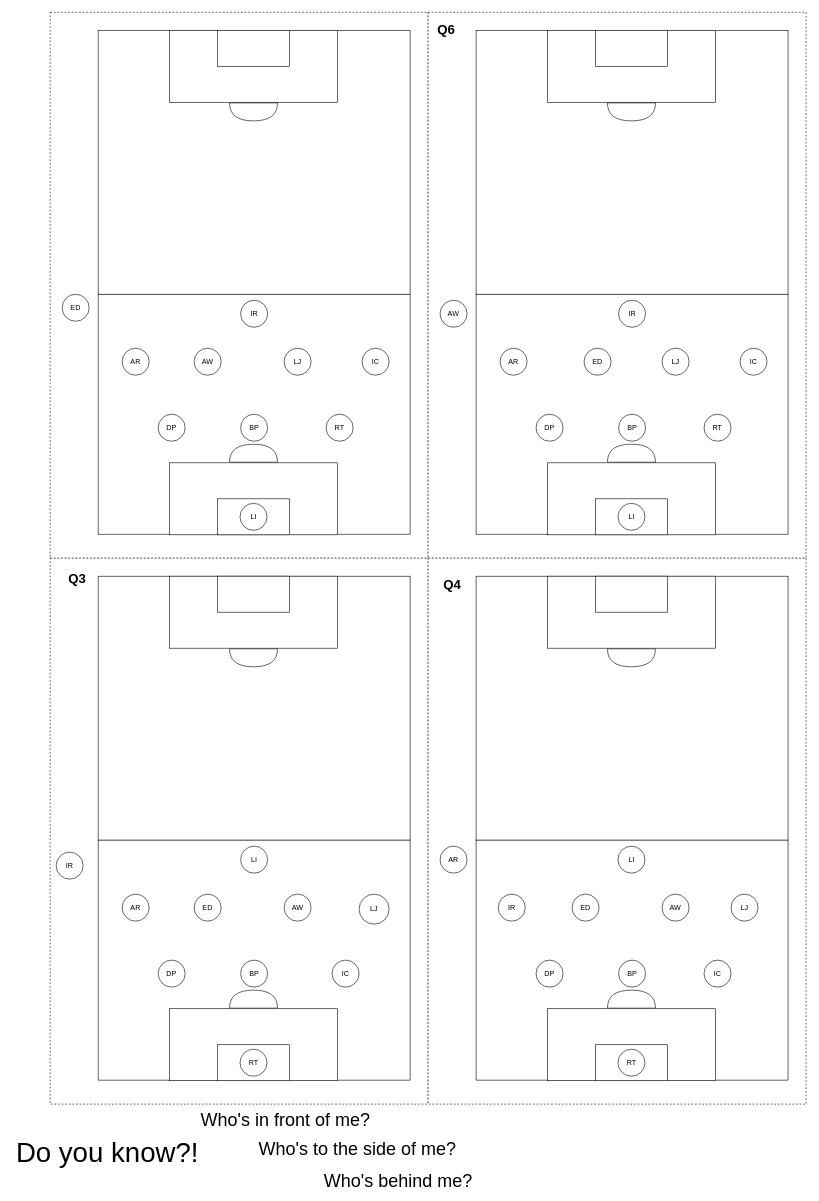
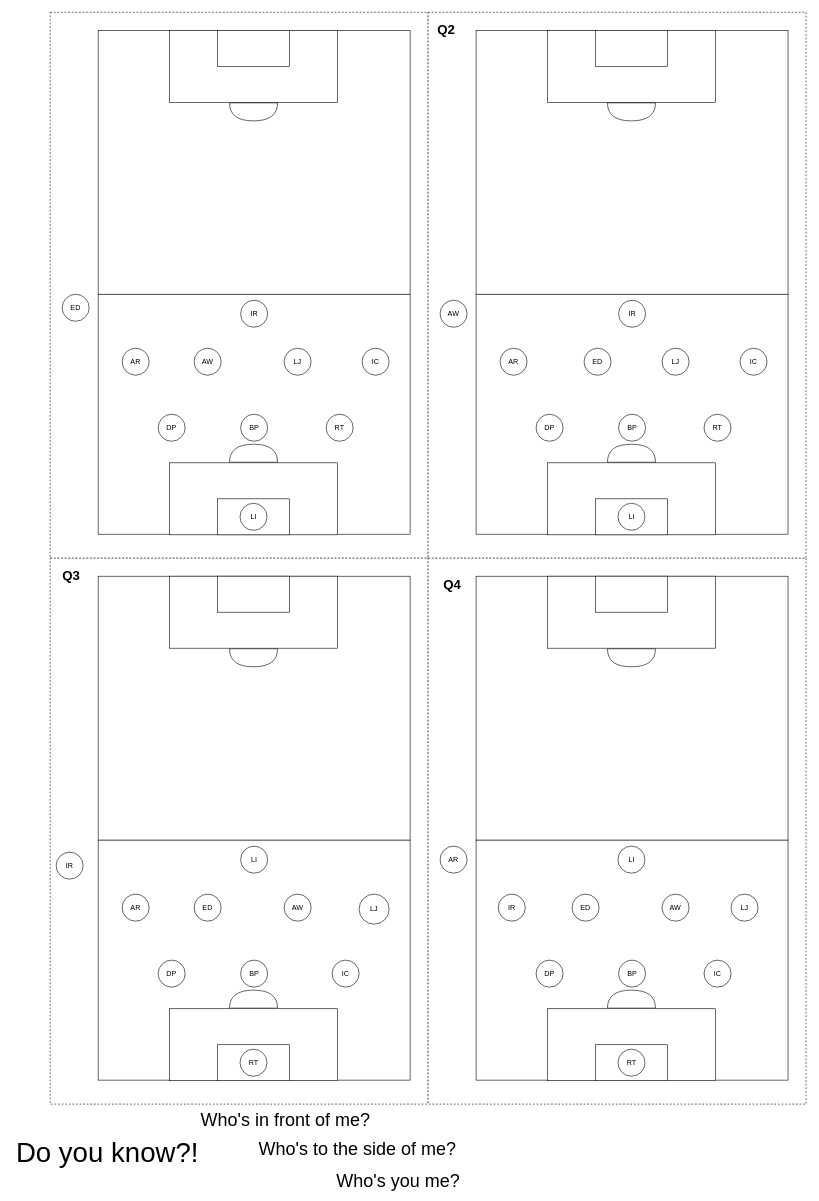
node "Q6": label "Q6" -> "Q2"
node "Q3": moved (77, 579) -> (71, 576)
node "Who's behind me?": label "Who's behind me?" -> "Who's you me?"
